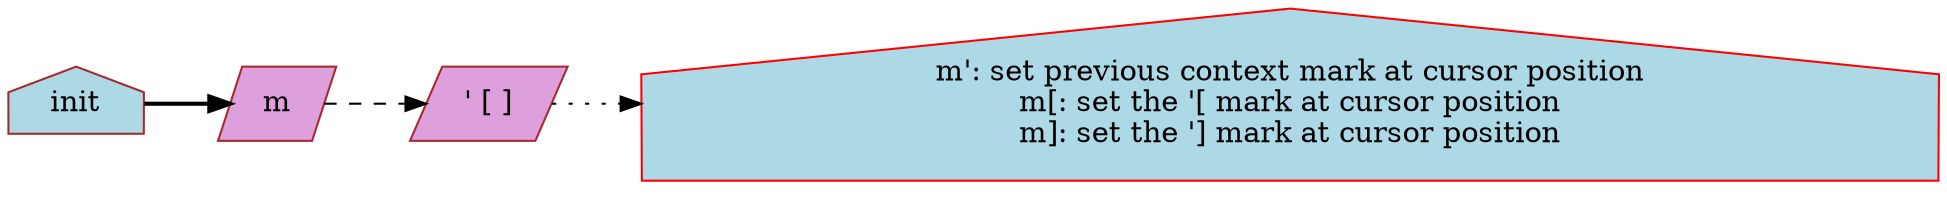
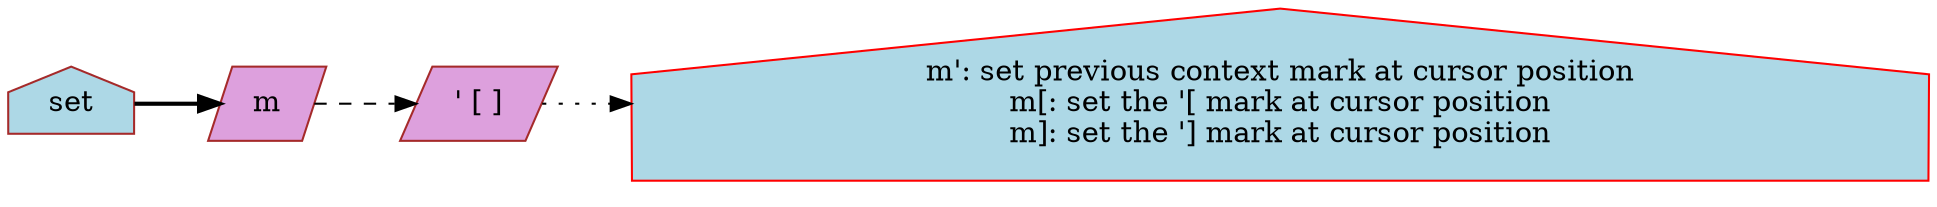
node "init": label "init" -> "set"
